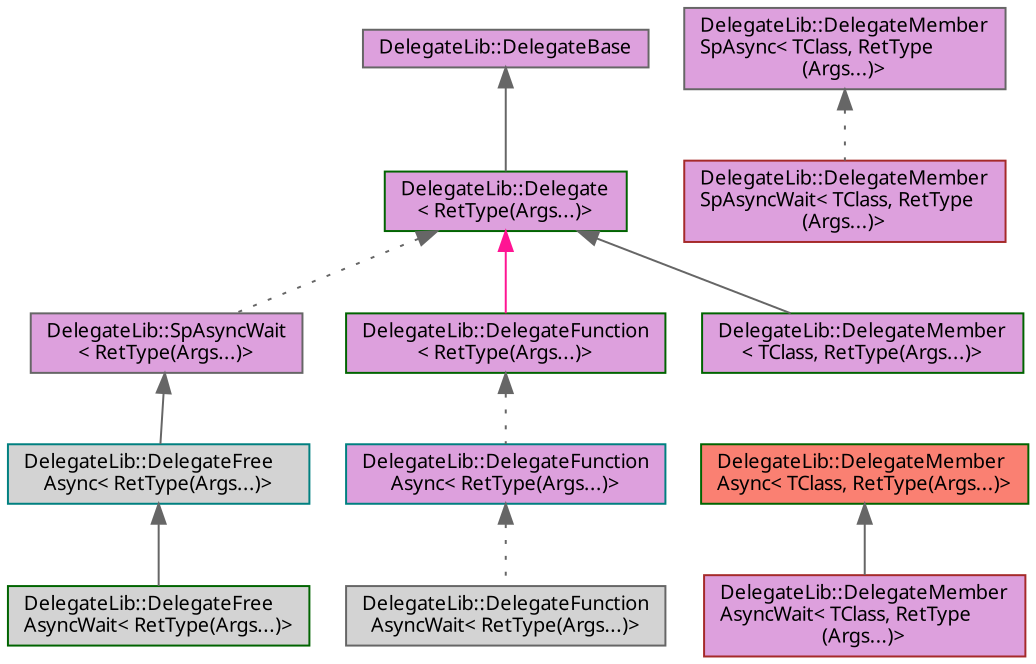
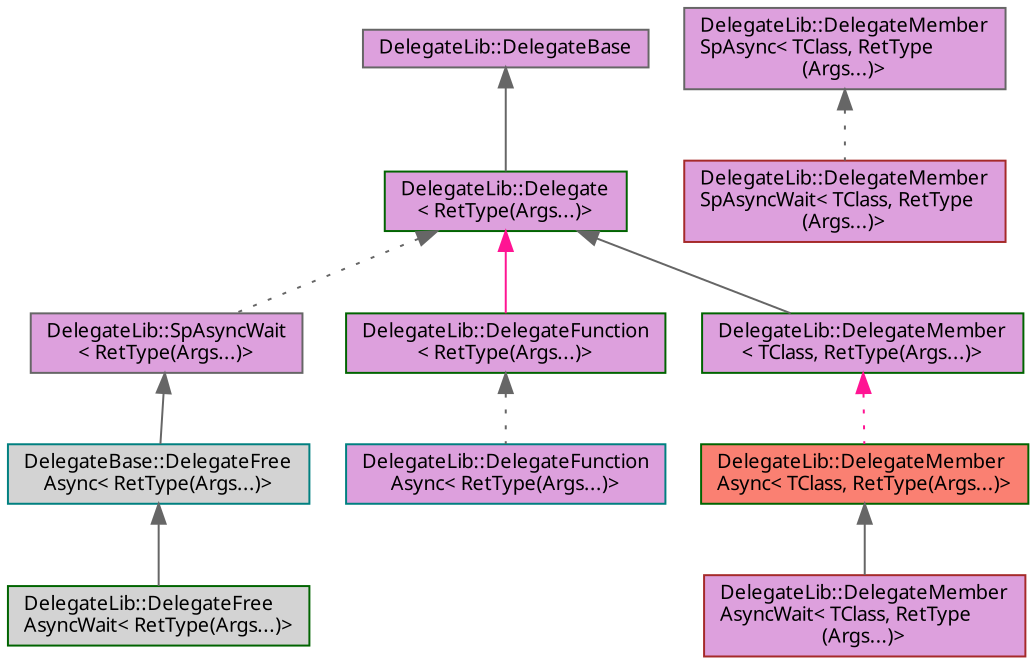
edge "DelegateLib::DelegateMember Async< TClass, RetType(Args...)>" -> "DelegateLib::DelegateMember < TClass, RetType(Args...)>": added
node "DelegateLib::DelegateFree Async< RetType(Args...)>": label "DelegateLib::DelegateFree Async< RetType(Args...)>" -> "DelegateBase::DelegateFree Async< RetType(Args...)>"
node "DelegateLib::DelegateFunction AsyncWait< RetType(Args...)>": removed
